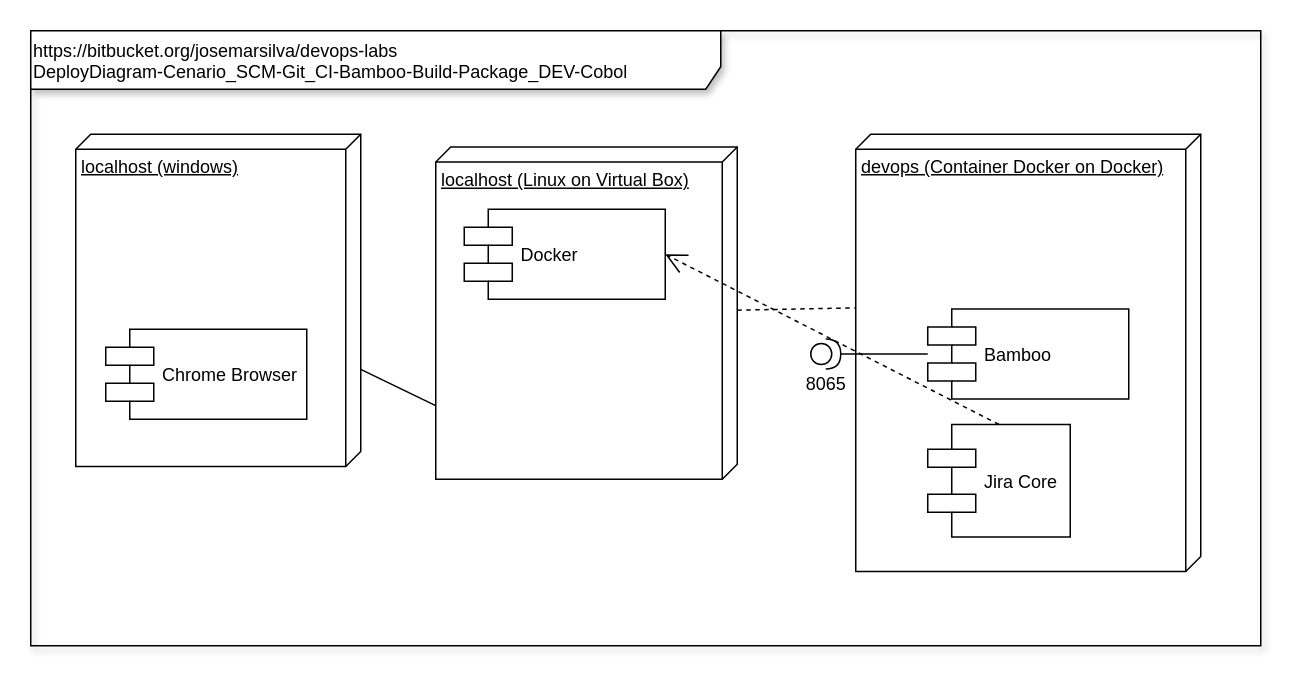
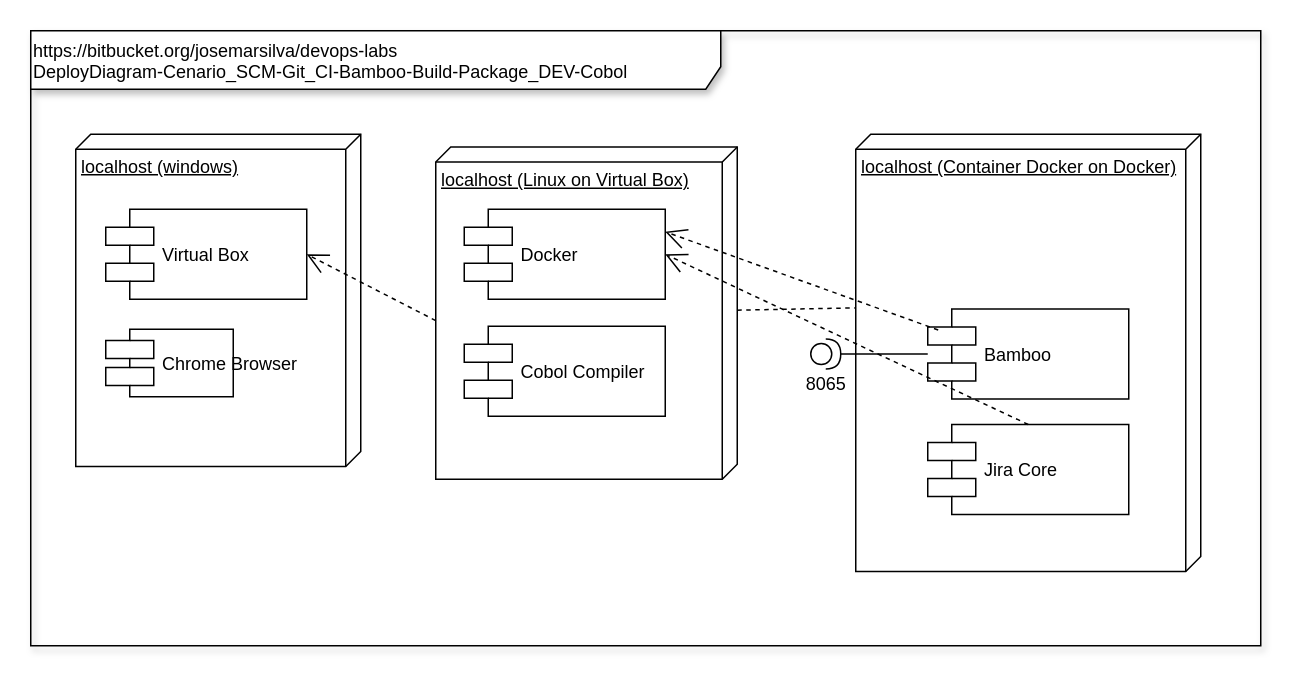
node "devops (Container Docker on Docker)": label "devops (Container Docker on Docker)" -> "localhost (Container Docker on Docker)"
node "Virtual Box": added
edge "Bamboo" -> "Docker": added
edge "localhost (Linux on Virtual Box)" -> "Virtual Box": added
node "Cobol Compiler": added
node "Chrome Browser": size 201x90 -> 128x68
edge "localhost (windows)" -- "localhost (Linux on Virtual Box)": removed
node "Jira Core": size 143x113 -> 201x90
